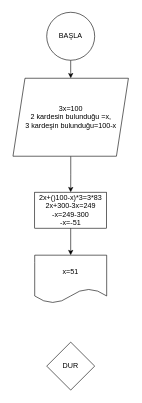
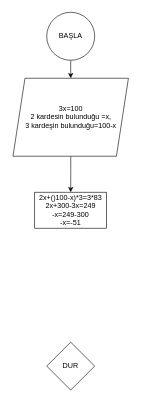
edge "2x+()100-x)*3=3*83 2x+300-3x=249 -x=249-300 -x=-51" -> "x=51": removed
node "x=51": removed
